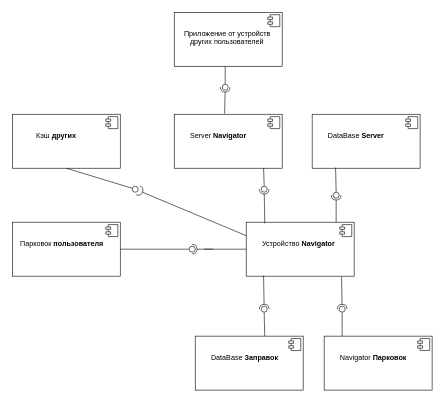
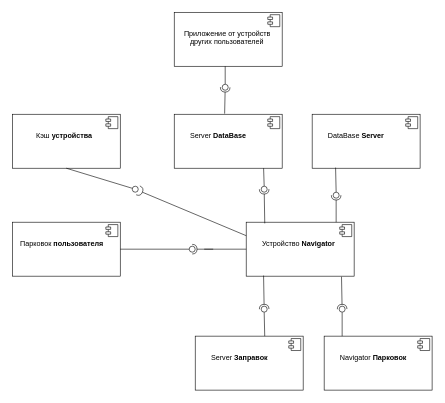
node "Кэш других": label "Кэш других" -> "Кэш устройства"
node "Server Navigator": label "Server Navigator" -> "Server DataBase"
node "DataBase Заправок": label "DataBase Заправок" -> "Server Заправок"
